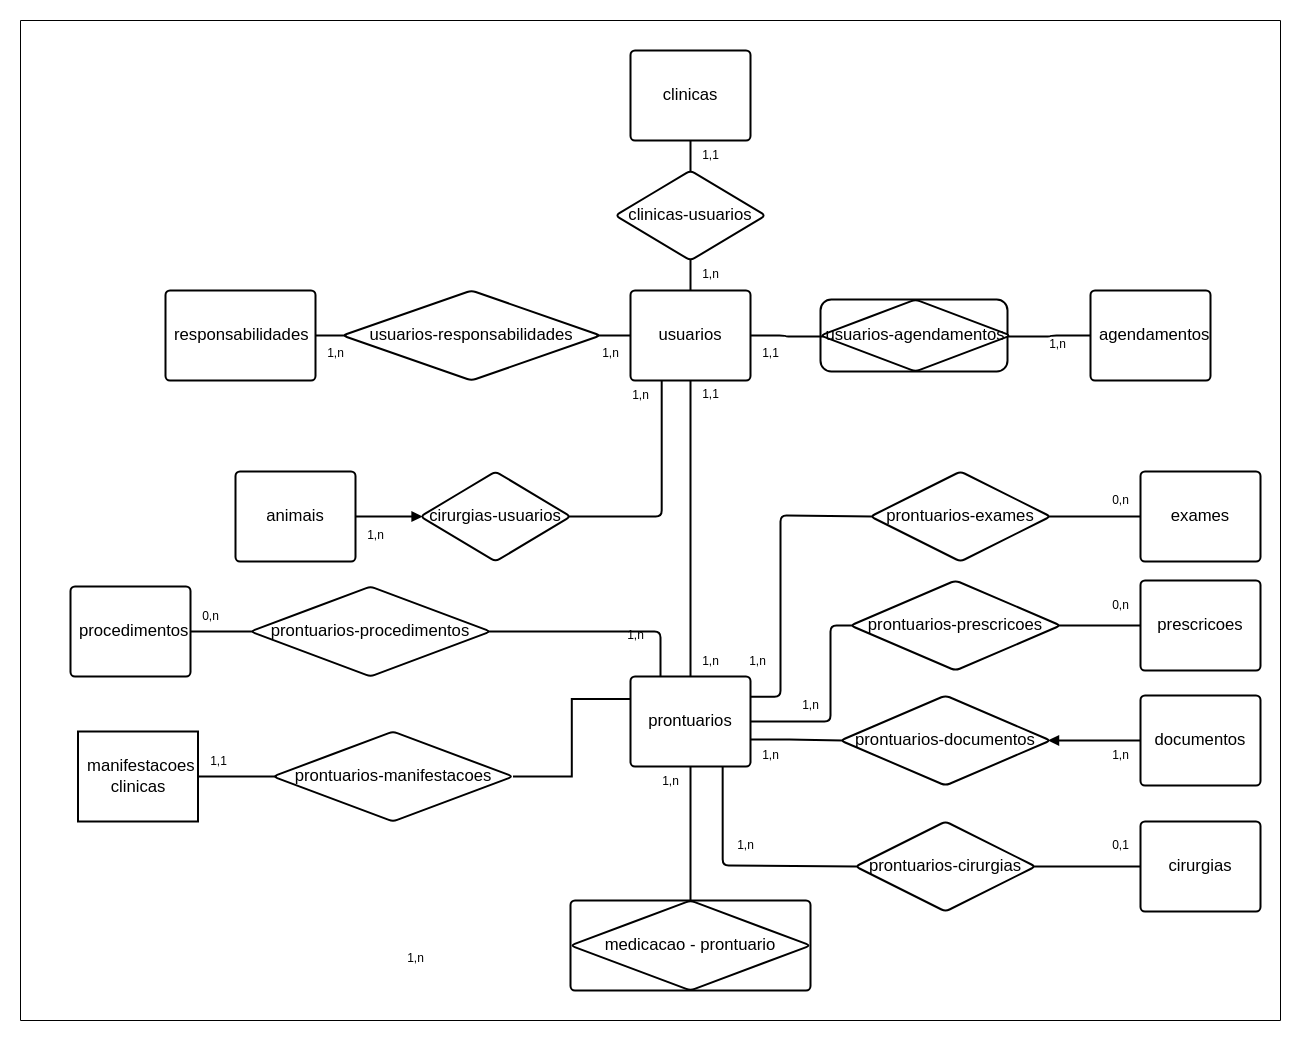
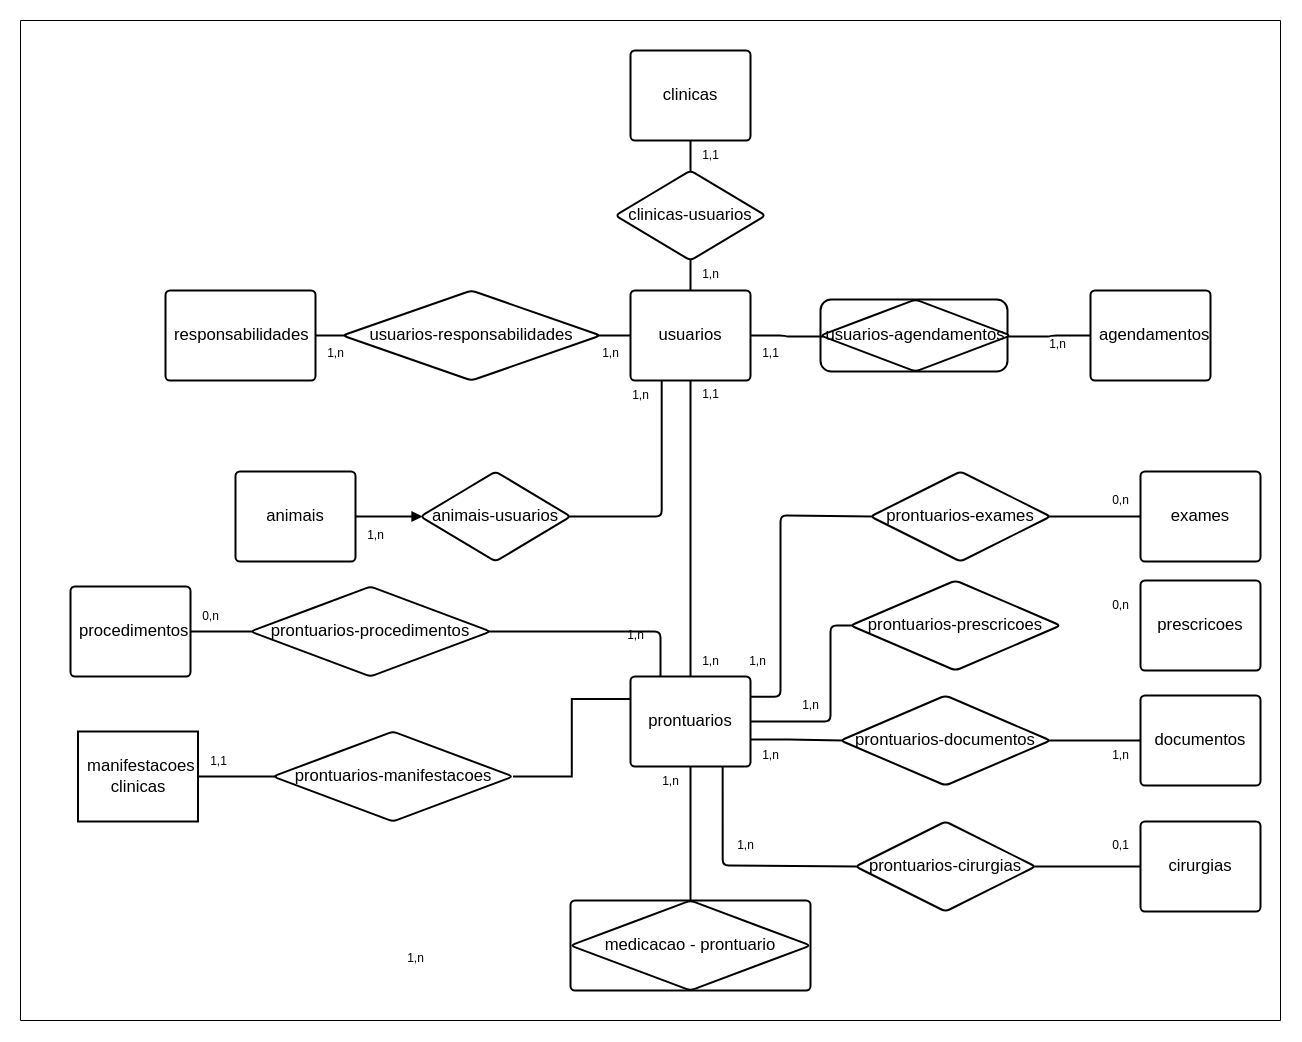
node "cirurgias-usuarios": label "cirurgias-usuarios" -> "animais-usuarios"
edge "prontuarios-prescricoes" -- "prescricoes": removed
edge "documentos" -> "prontuarios-documentos": arrowhead block -> none
